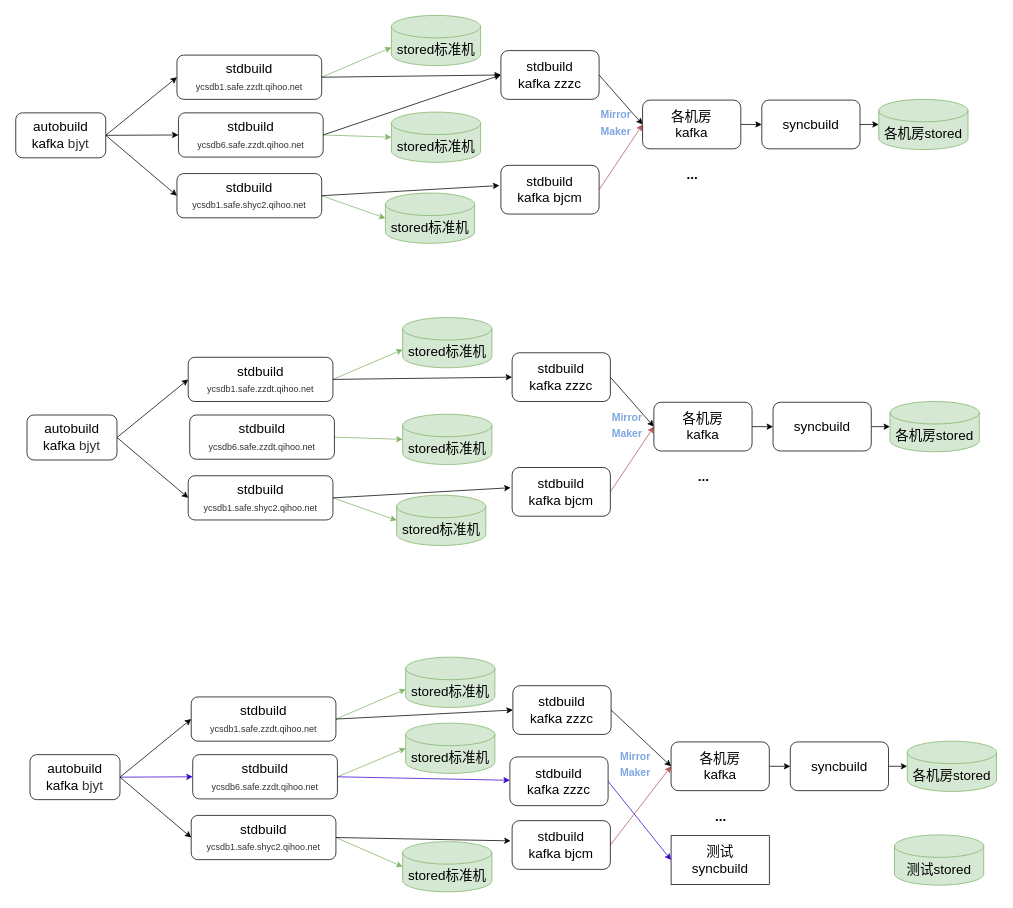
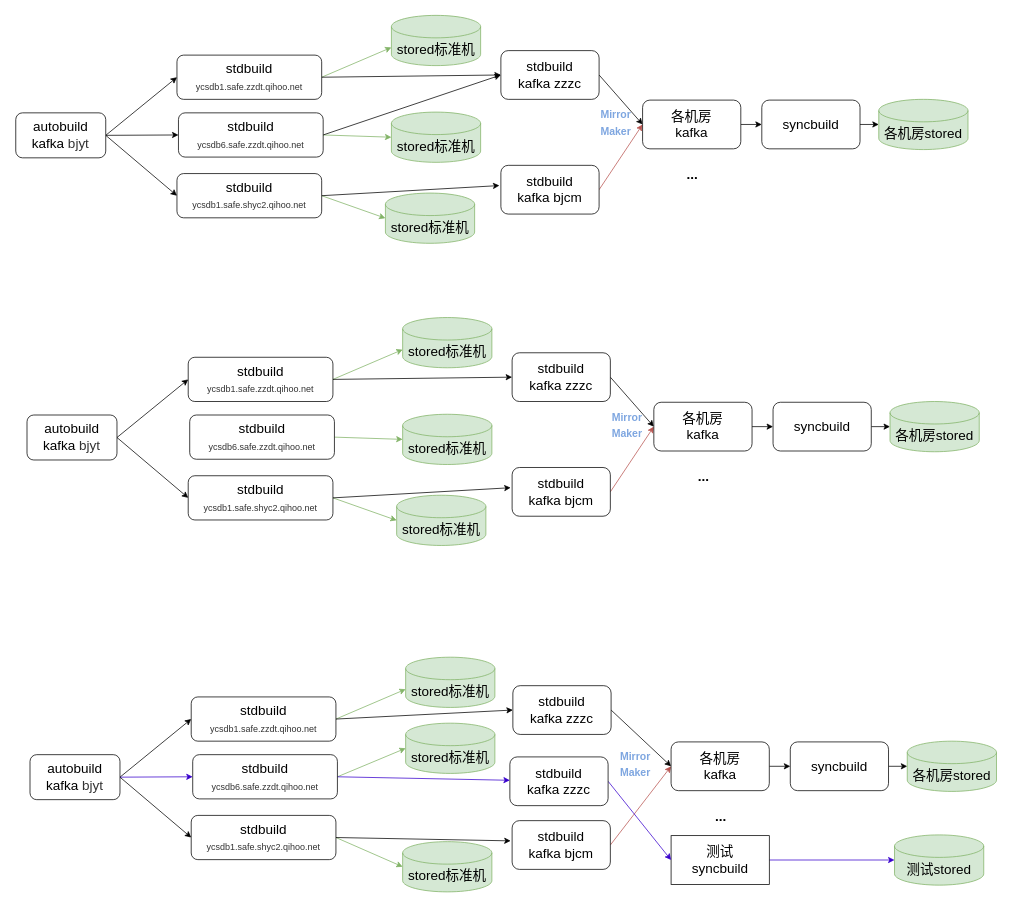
edge "测试 syncbuild" -> "测试stored": added
